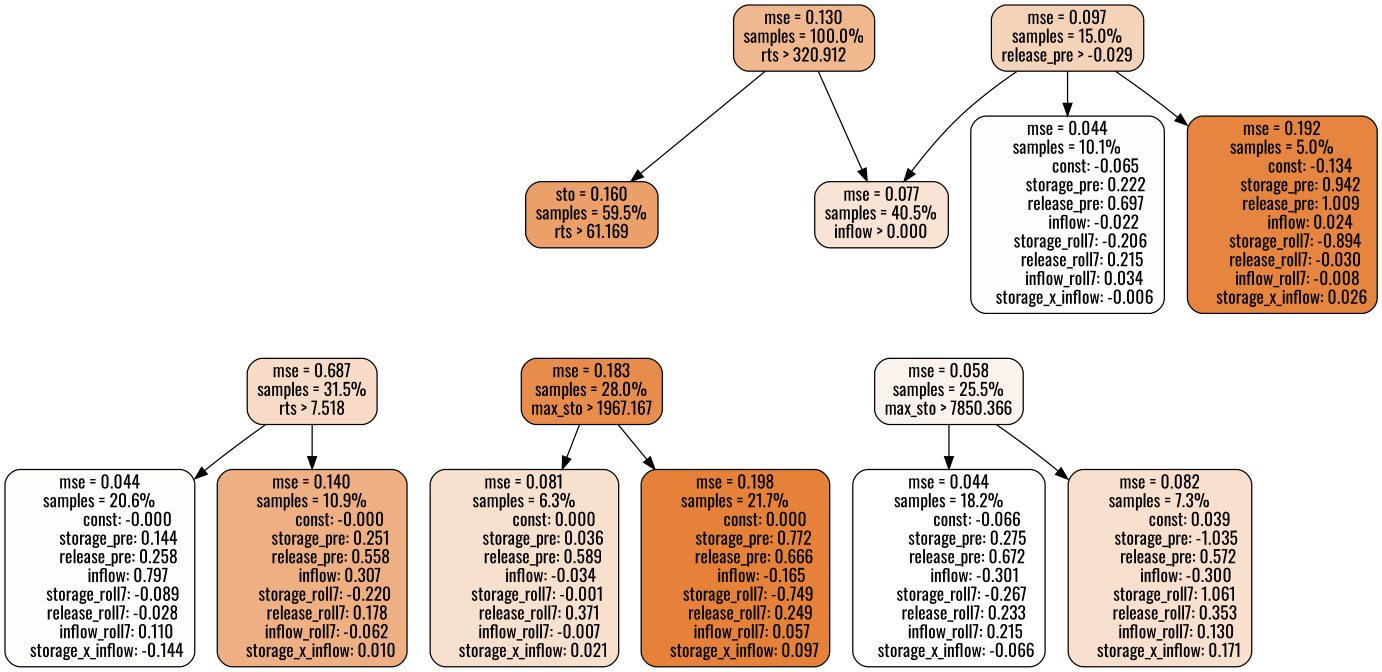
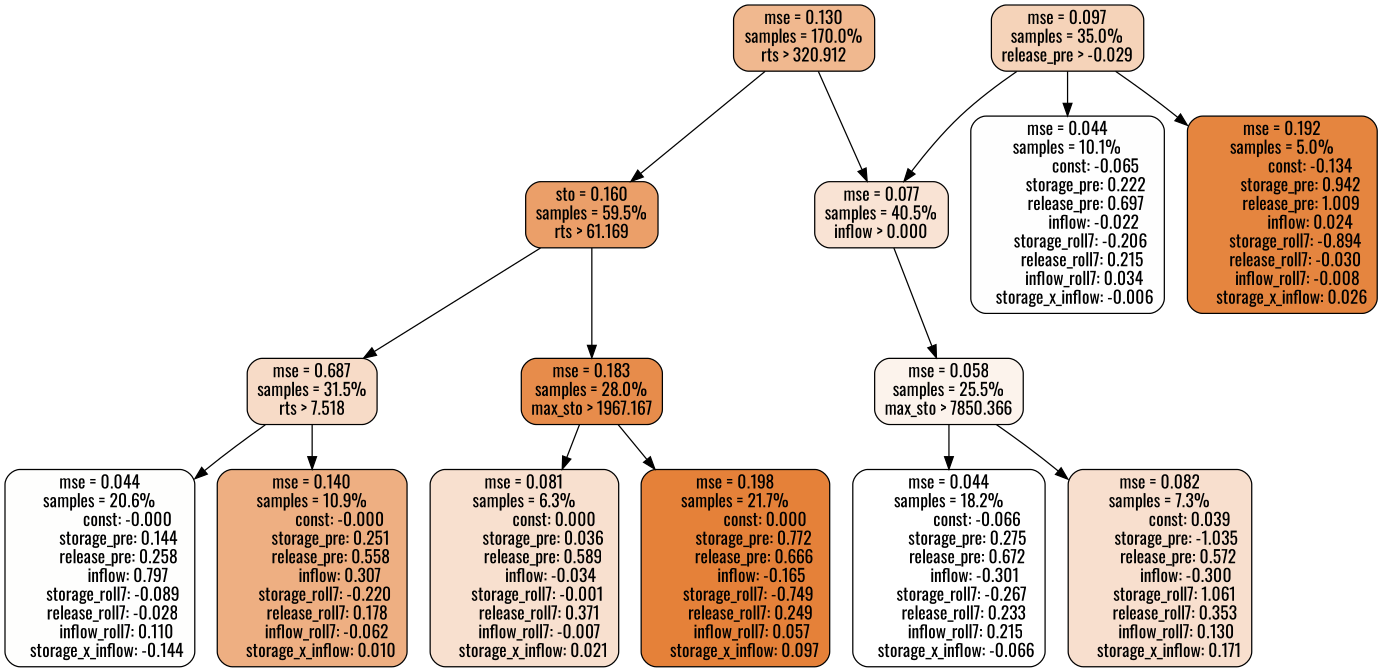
node "mse = 0.130 samples = 100.0% rts > 320.912": label "mse = 0.130 samples = 100.0% rts > 320.912" -> "mse = 0.130 samples = 170.0% rts > 320.912"
node "mse = 0.097 samples = 15.0% release_pre > -0.029": label "mse = 0.097 samples = 15.0% release_pre > -0.029" -> "mse = 0.097 samples = 35.0% release_pre > -0.029"
edge "sto = 0.160 samples = 59.5% rts > 61.169" -> "mse = 0.183 samples = 28.0% max_sto > 1967.167": added
edge "mse = 0.077 samples = 40.5% inflow > 0.000" -> "mse = 0.058 samples = 25.5% max_sto > 7850.366": added
edge "sto = 0.160 samples = 59.5% rts > 61.169" -> "mse = 0.687 samples = 31.5% rts > 7.518": added
